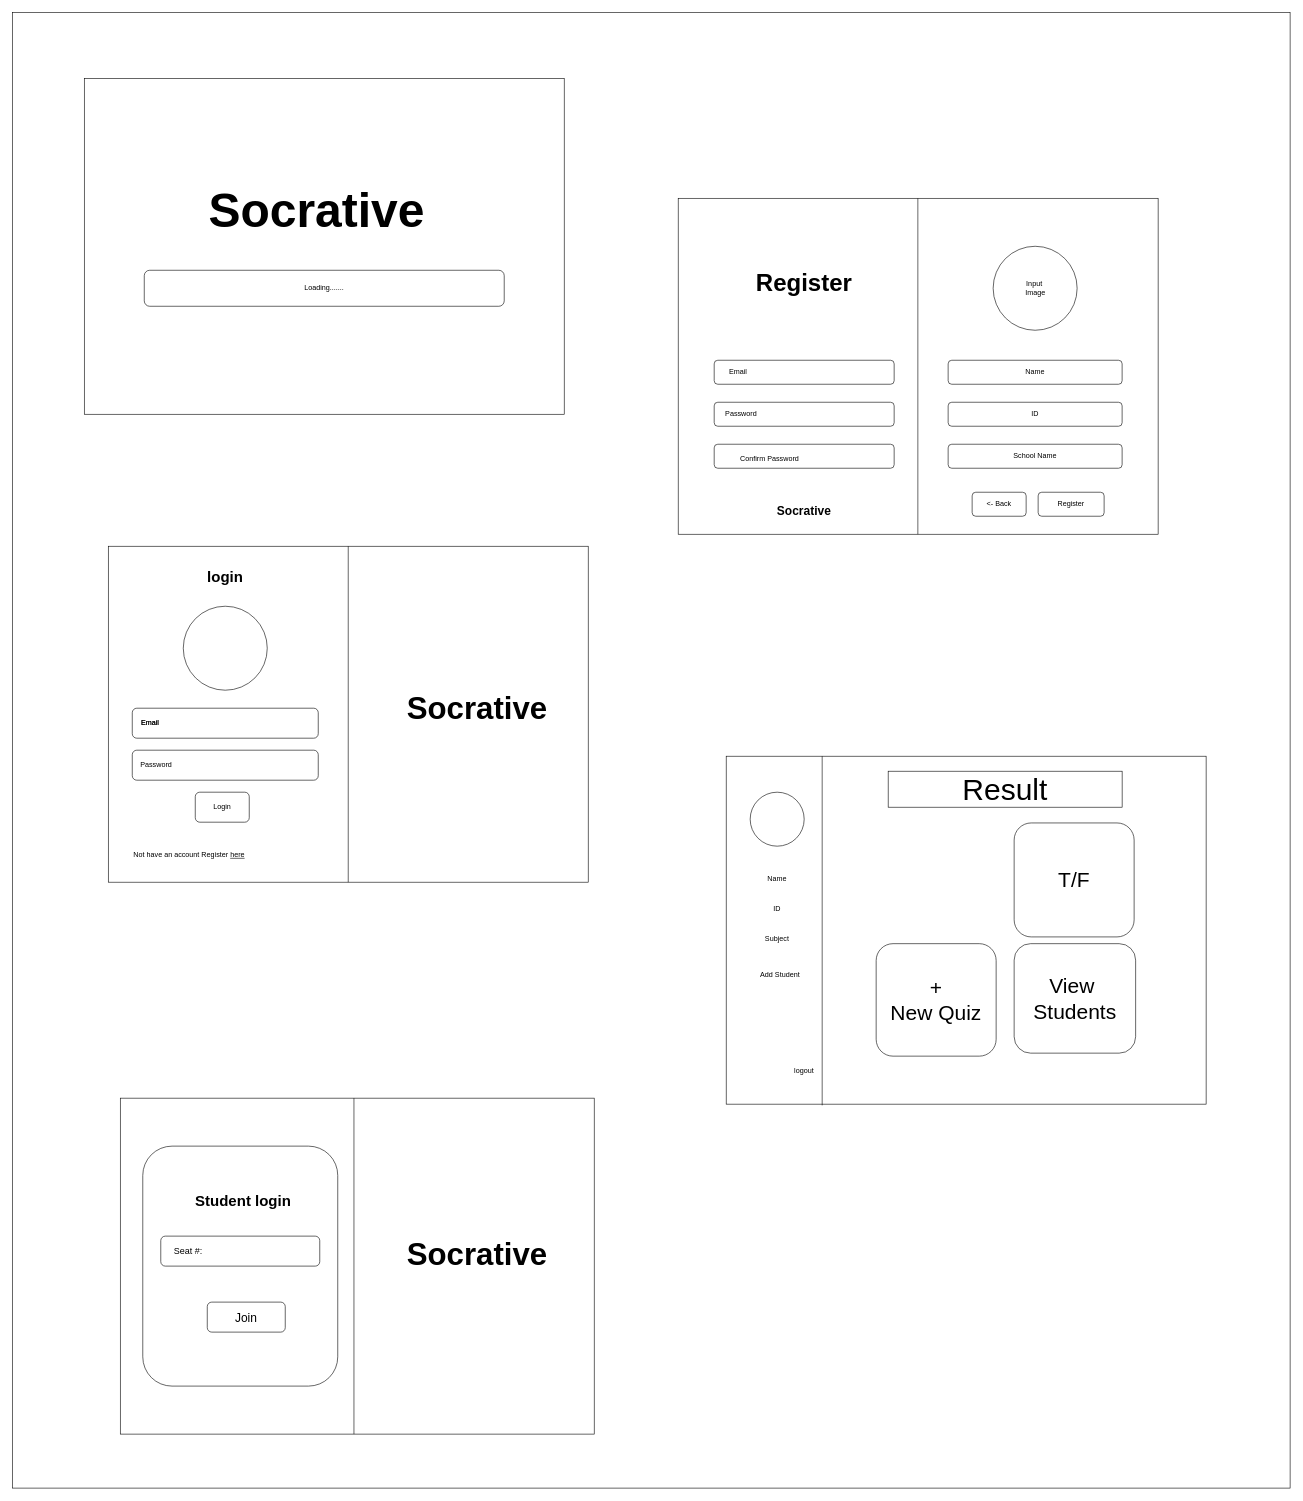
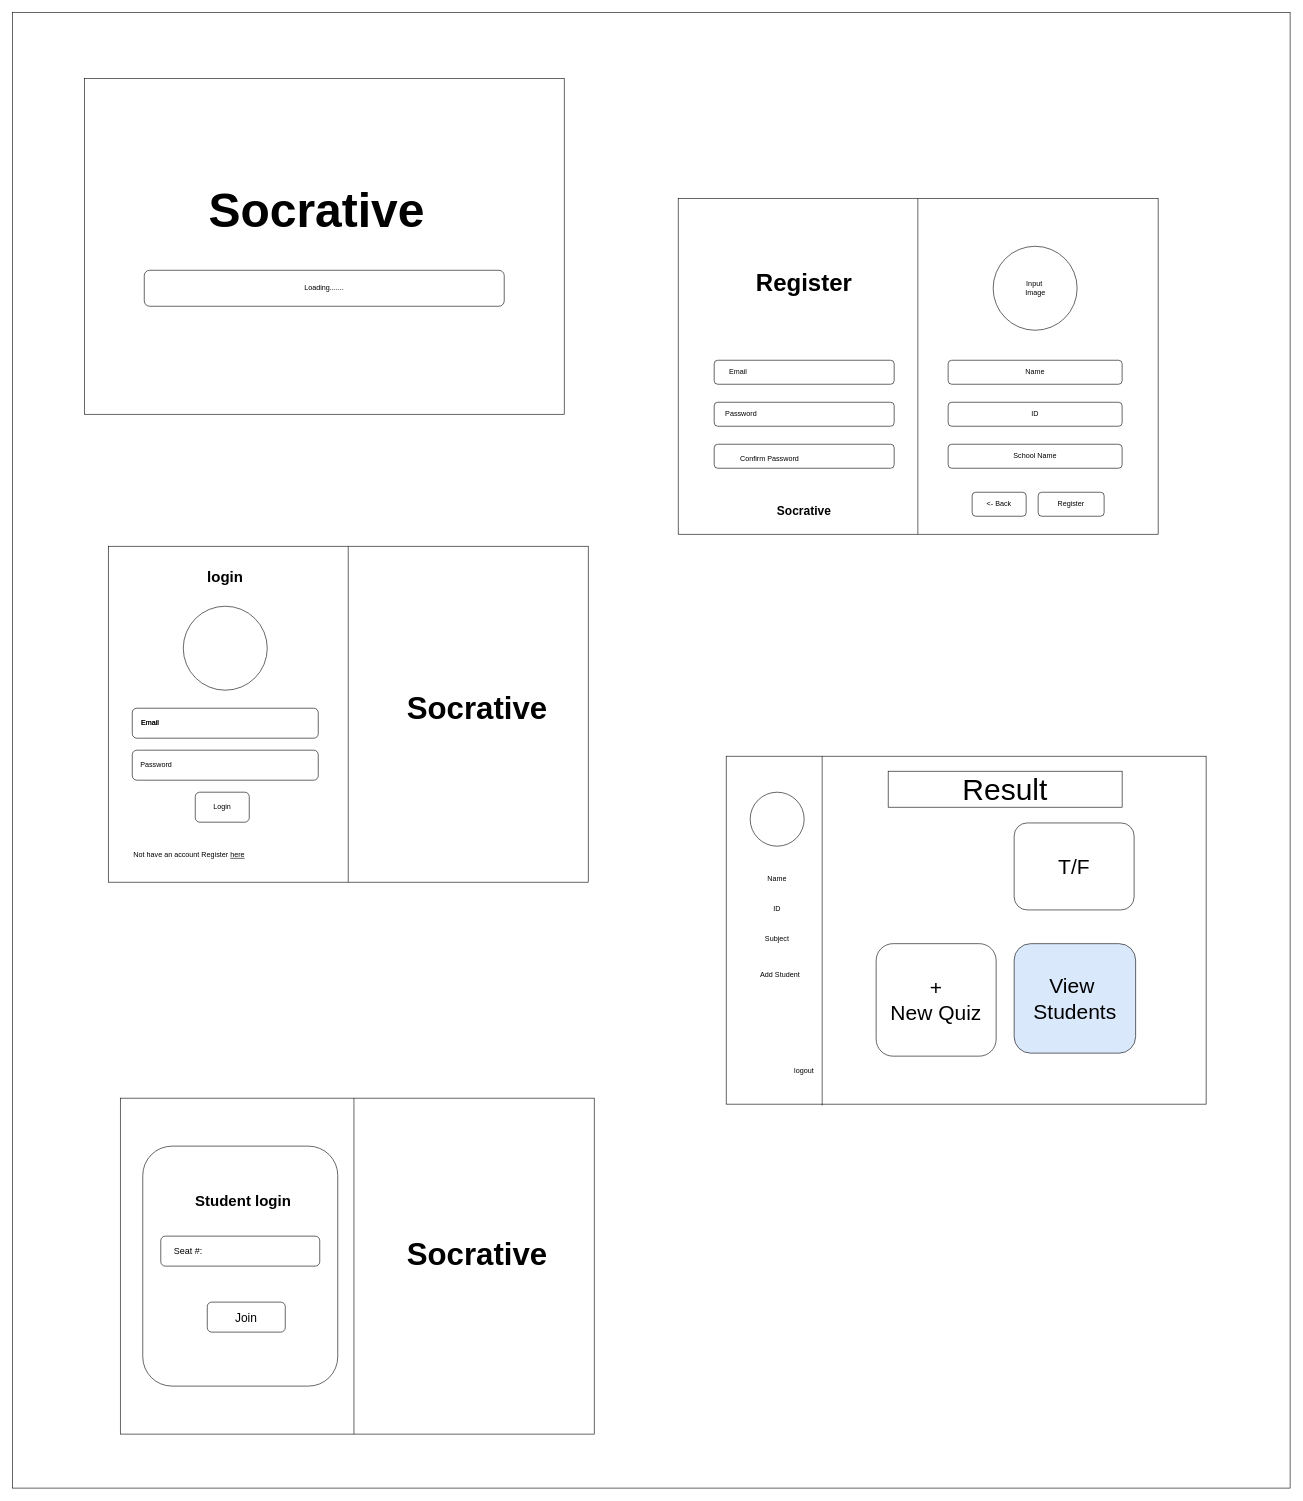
node "T/F": size 120x114 -> 120x87
node "View Students": fillcolor #ffffff -> #dae8fc
